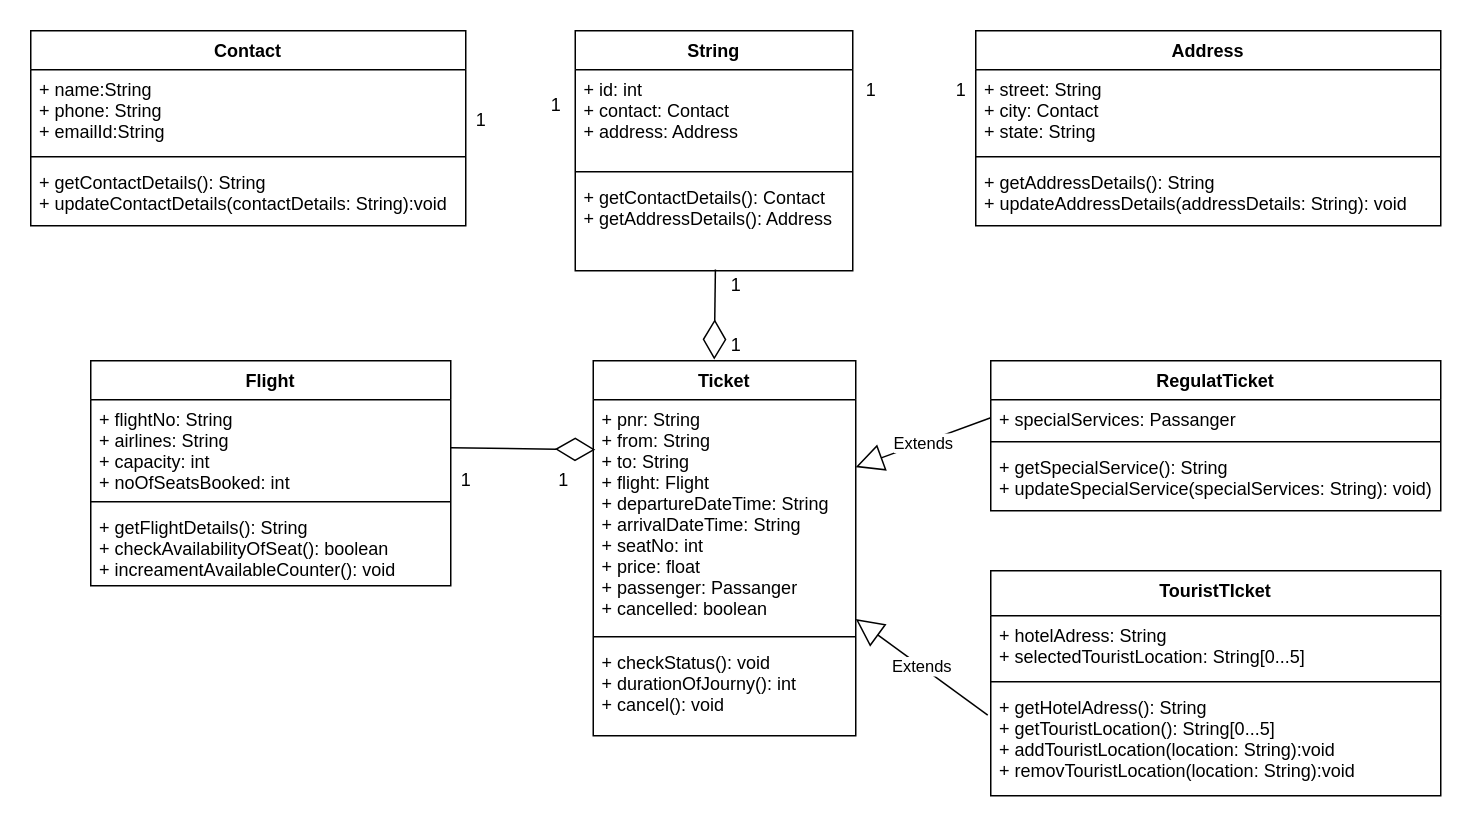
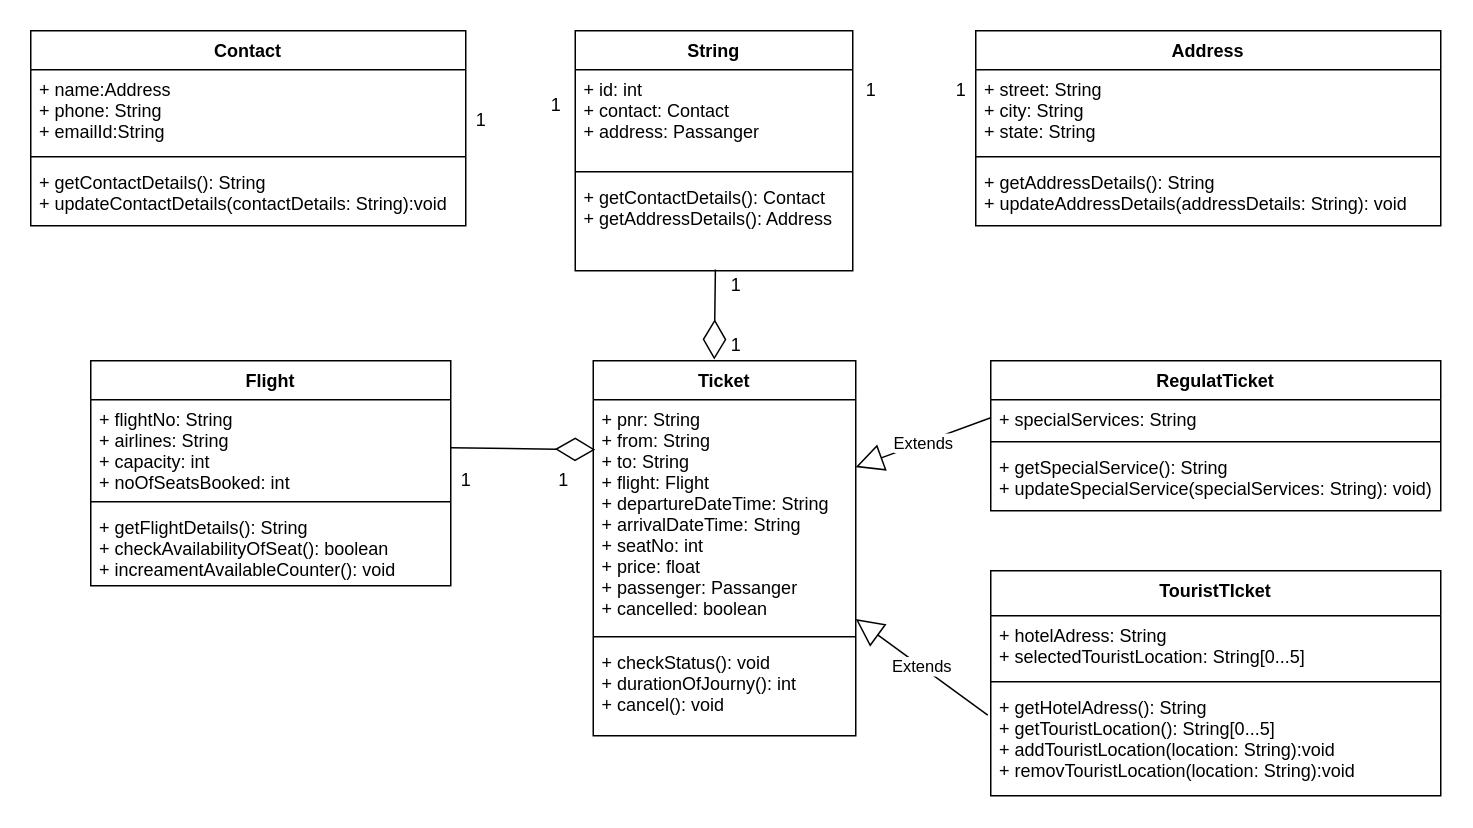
node "+ name:String + phone: String + emailId:String": label "+ name:String + phone: String + emailId:String" -> "+ name:Address + phone: String + emailId:String"
node "+ id: int + contact: Contact + address: Address": label "+ id: int + contact: Contact + address: Address" -> "+ id: int + contact: Contact + address: Passanger"
node "+ street: String + city: Contact + state: String": label "+ street: String + city: Contact + state: String" -> "+ street: String + city: String + state: String"
node "+ specialServices: Passanger": label "+ specialServices: Passanger" -> "+ specialServices: String"
